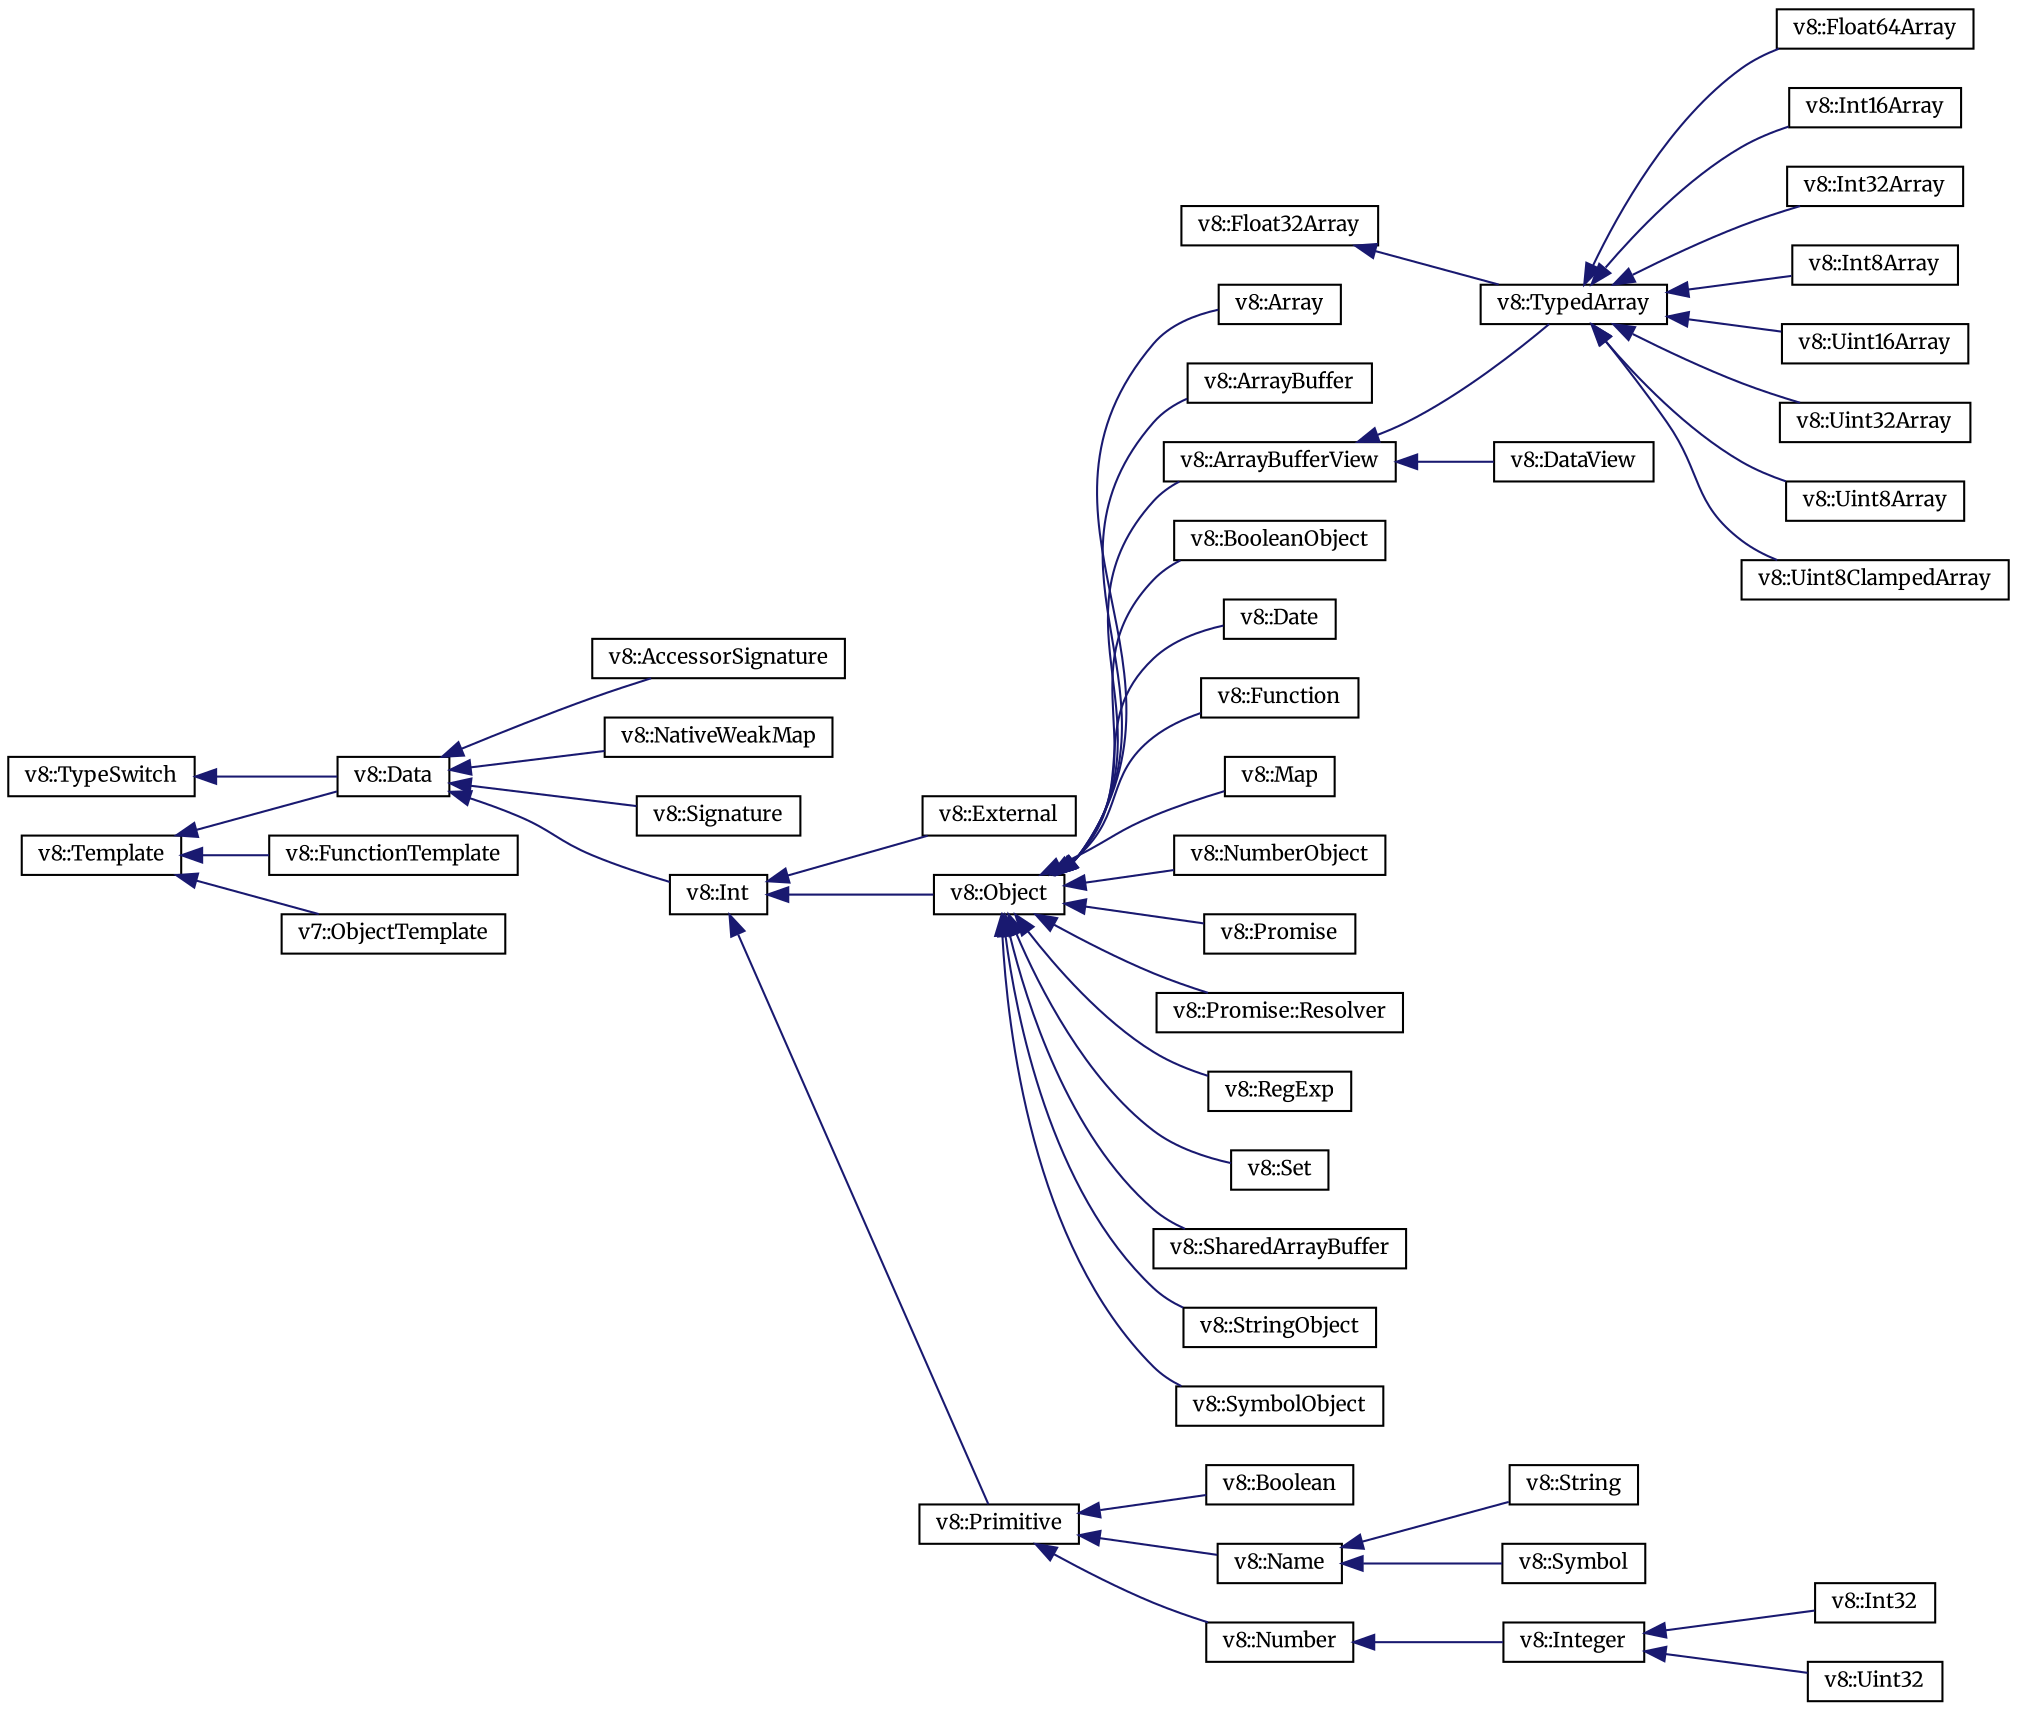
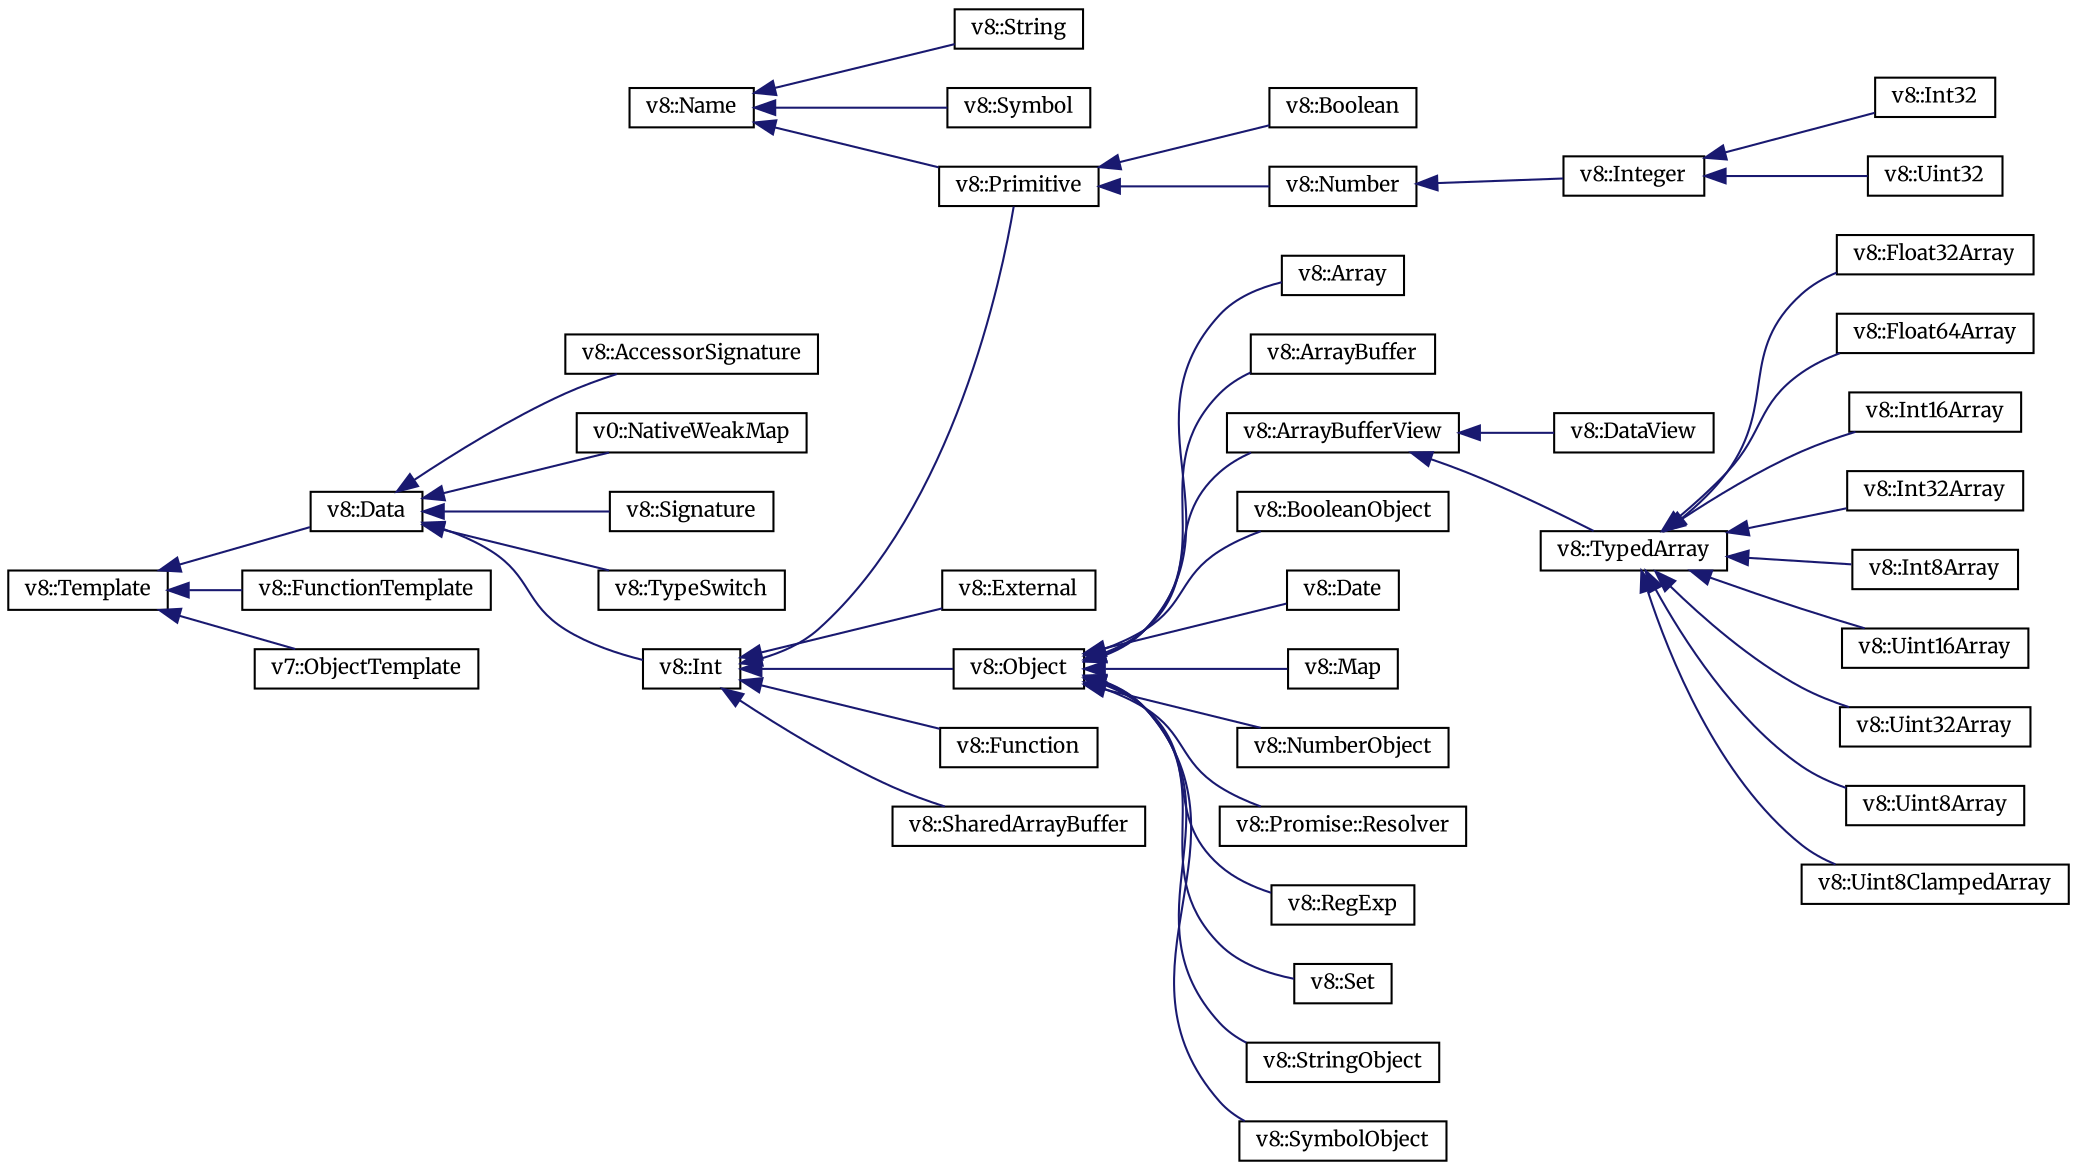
edge "v8::TypedArray" -> "v8::Float32Array": reversed
node "v8::NativeWeakMap": label "v8::NativeWeakMap" -> "v0::NativeWeakMap"
edge "v8::Function" -> "v8::Object": now "v8::Function" -> "v8::Int"
edge "v8::Data" -> "v8::TypeSwitch": reversed
node "v8::Promise": removed
edge "v8::SharedArrayBuffer" -> "v8::Object": now "v8::SharedArrayBuffer" -> "v8::Int"
edge "v8::Name" -> "v8::Primitive": reversed
